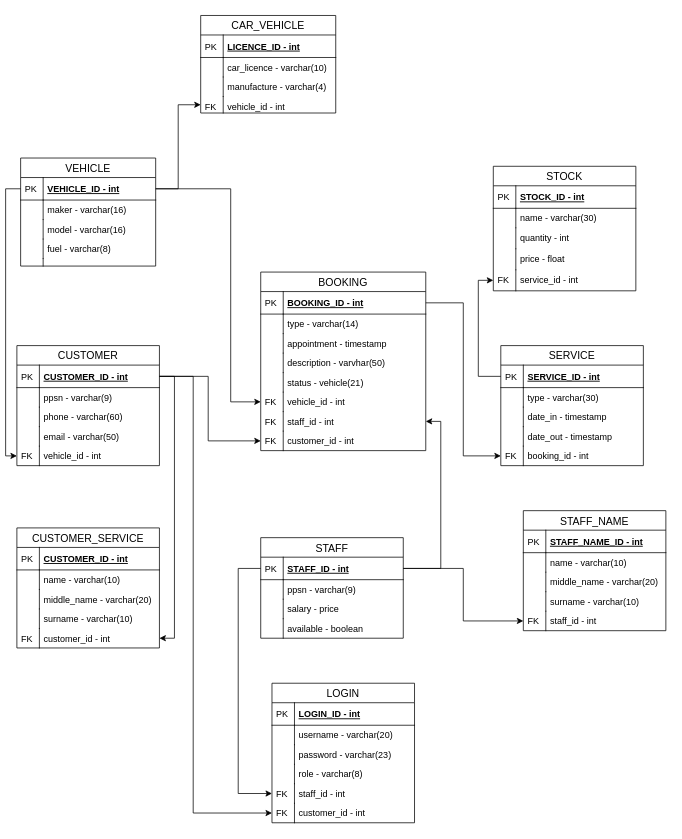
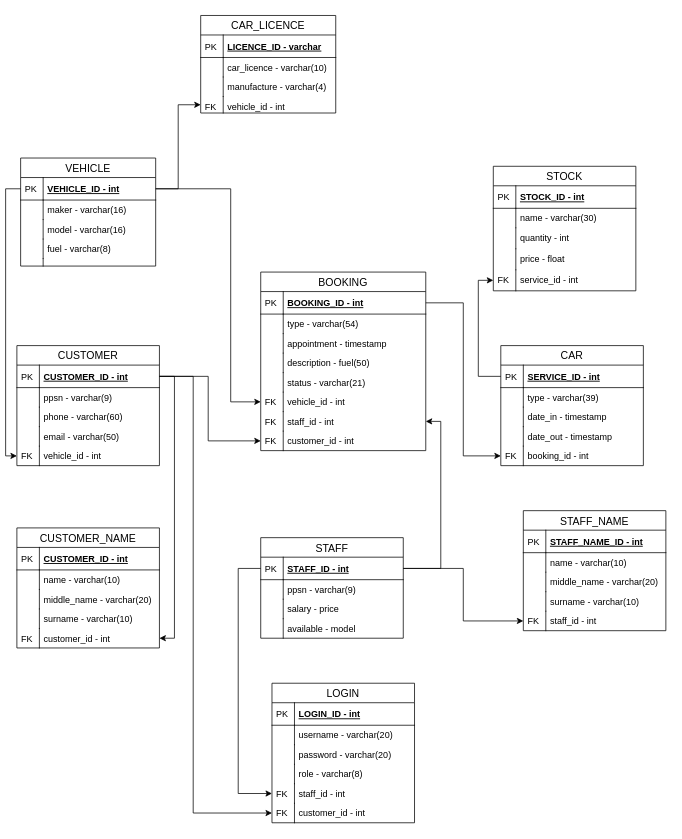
node "CAR_VEHICLE": label "CAR_VEHICLE" -> "CAR_LICENCE"
node "LICENCE_ID - int": label "LICENCE_ID - int" -> "LICENCE_ID - varchar"
node "type - varchar(14)": label "type - varchar(14)" -> "type - varchar(54)"
node "SERVICE": label "SERVICE" -> "CAR"
node "description - varvhar(50)": label "description - varvhar(50)" -> "description - fuel(50)"
node "status - vehicle(21)": label "status - vehicle(21)" -> "status - varchar(21)"
node "type - varchar(30)": label "type - varchar(30)" -> "type - varchar(39)"
node "CUSTOMER_SERVICE": label "CUSTOMER_SERVICE" -> "CUSTOMER_NAME"
node "available - boolean": label "available - boolean" -> "available - model"
node "password - varchar(23)": label "password - varchar(23)" -> "password - varchar(20)"
